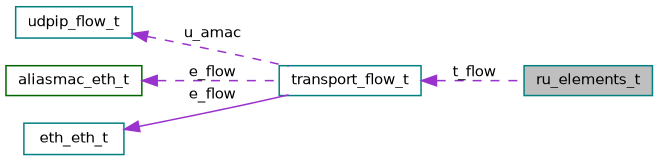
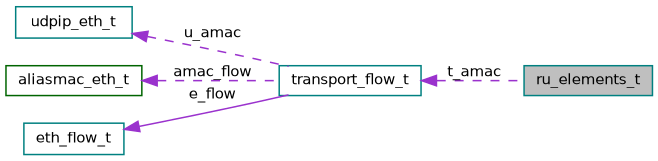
node "udpip_flow_t": label "udpip_flow_t" -> "udpip_eth_t"
edge "transport_flow_t" -> "aliasmac_eth_t": label " e_flow" -> " amac_flow"
edge "ru_elements_t" -> "transport_flow_t": label " t_flow" -> " t_amac"
node "eth_eth_t": label "eth_eth_t" -> "eth_flow_t"
